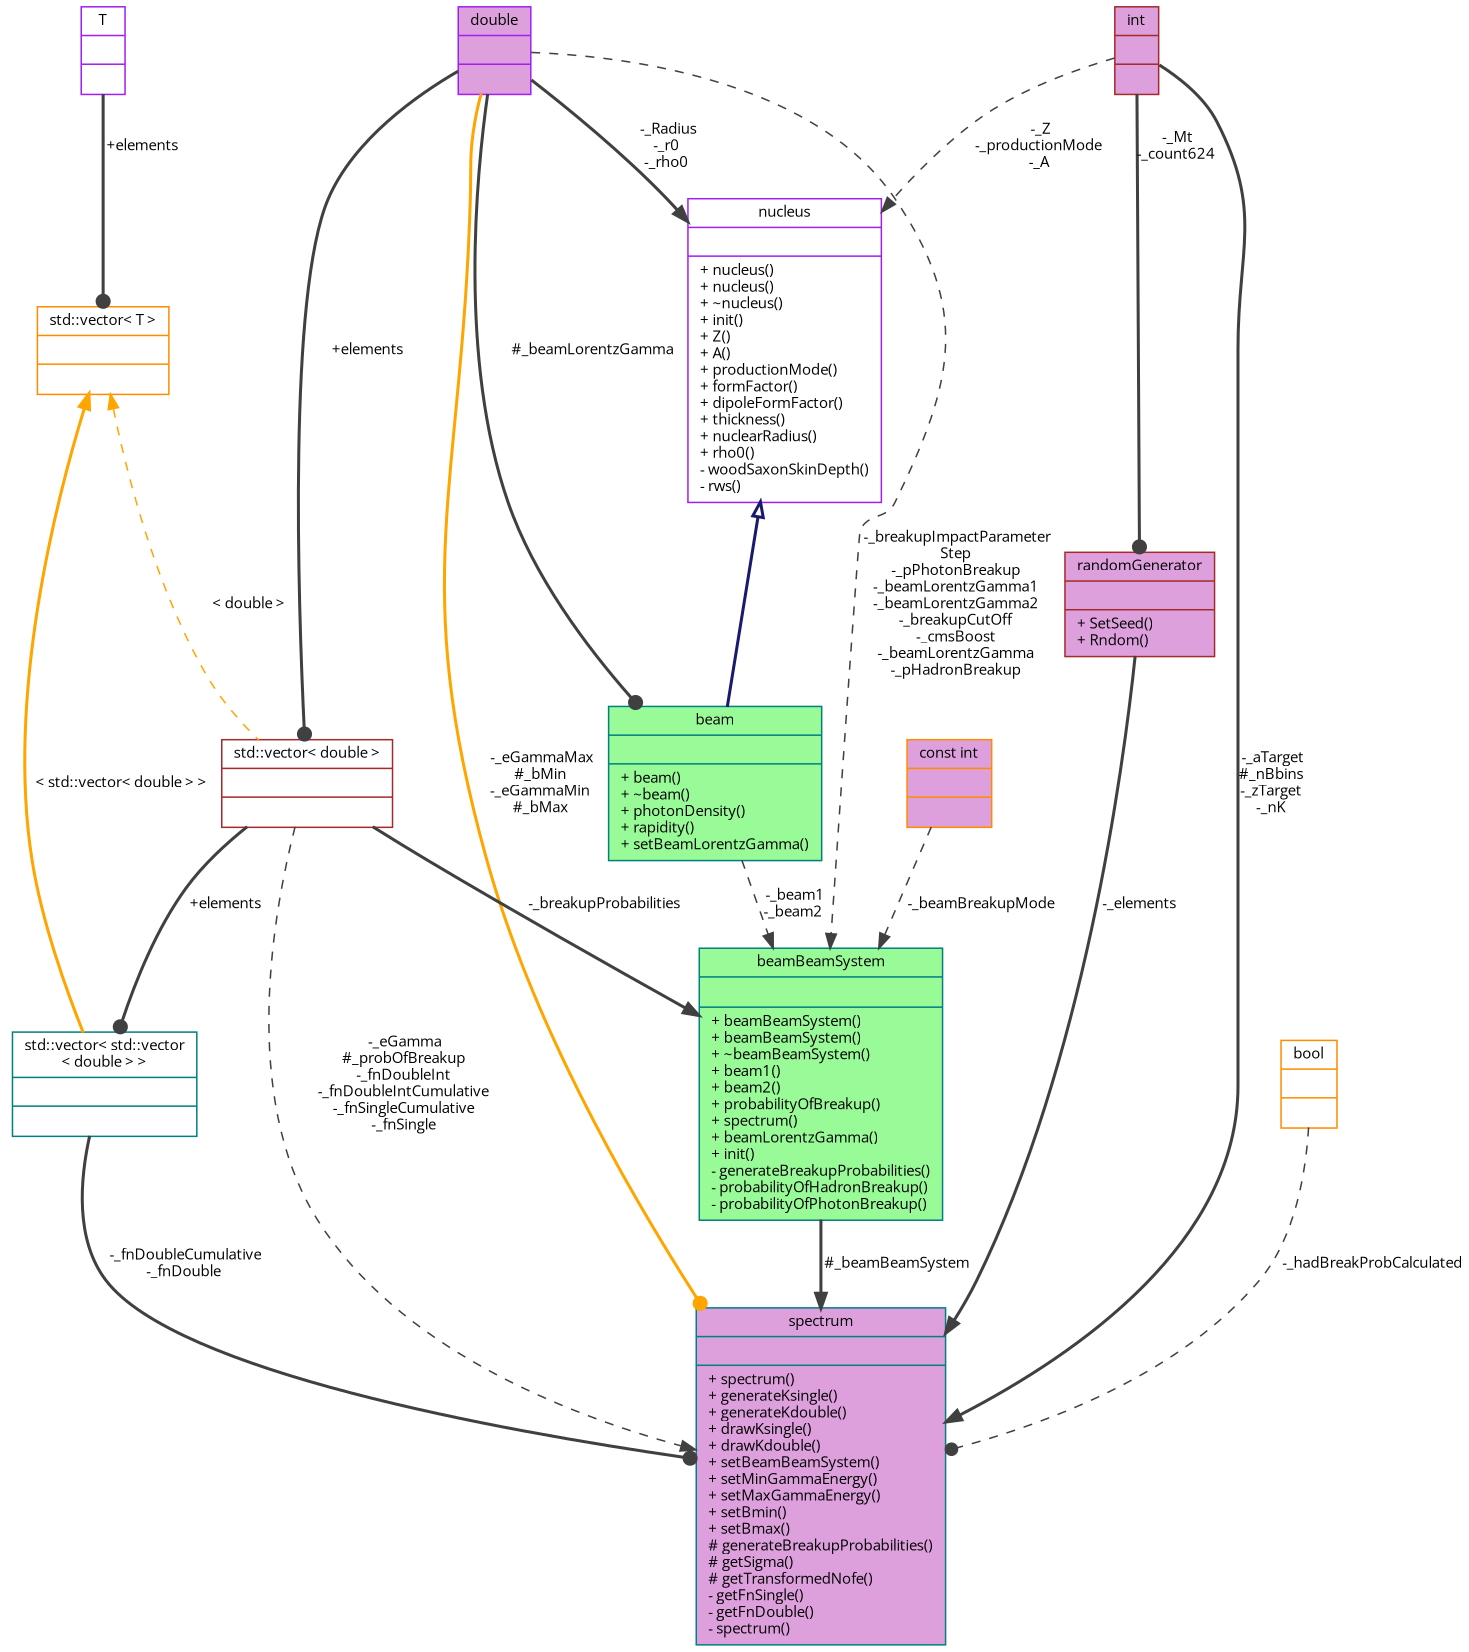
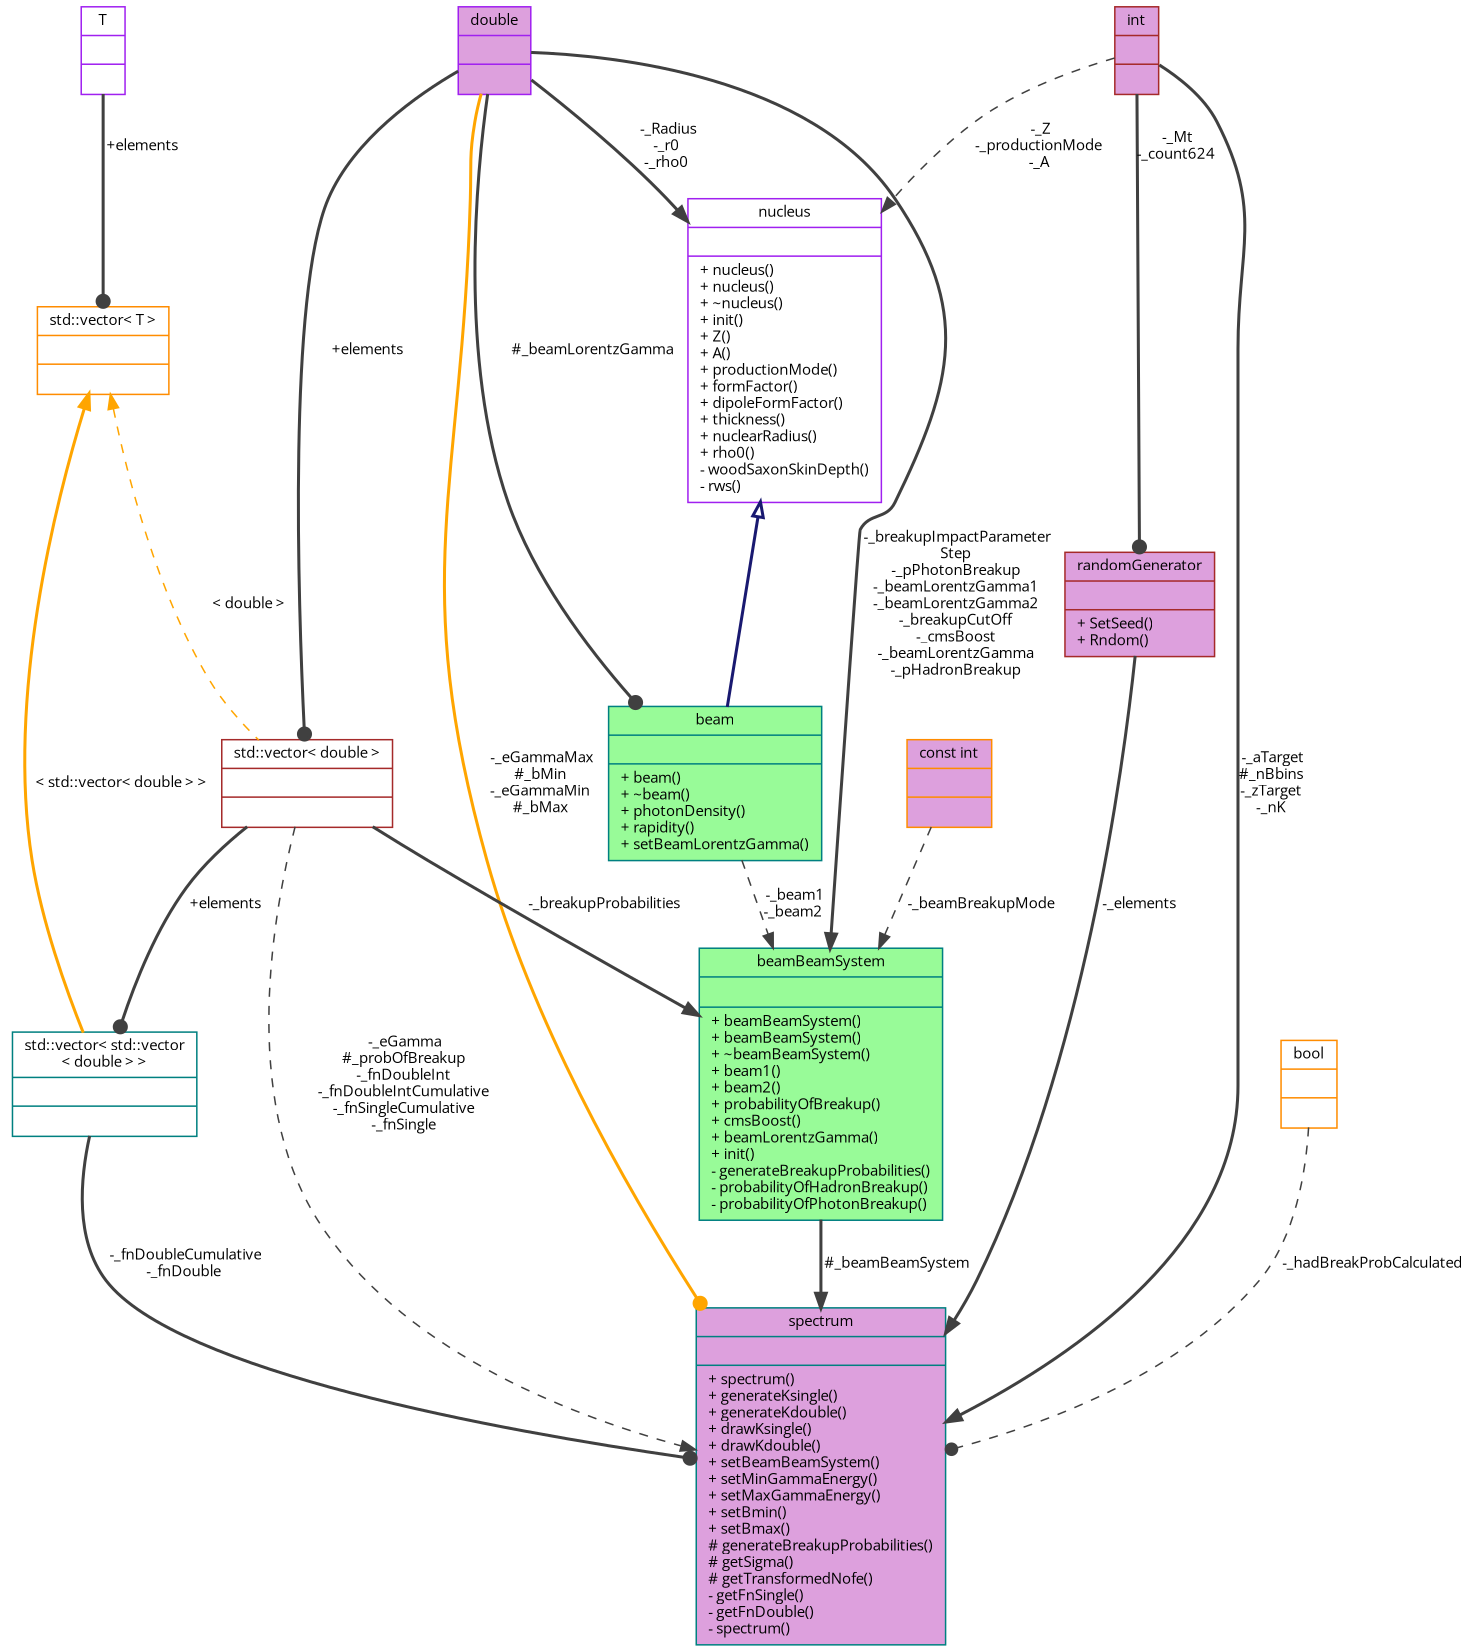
edge "double" -> "beamBeamSystem": style dashed -> bold
node "beamBeamSystem": text "+ spectrum()" -> "+ cmsBoost()"
